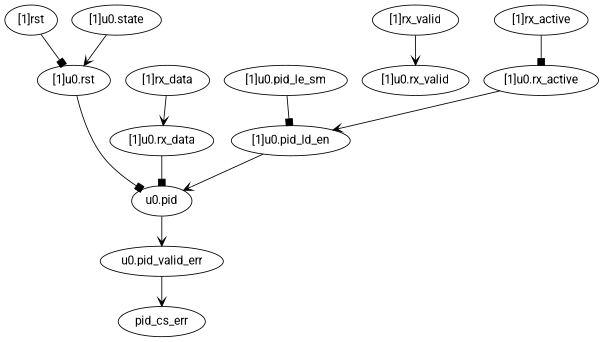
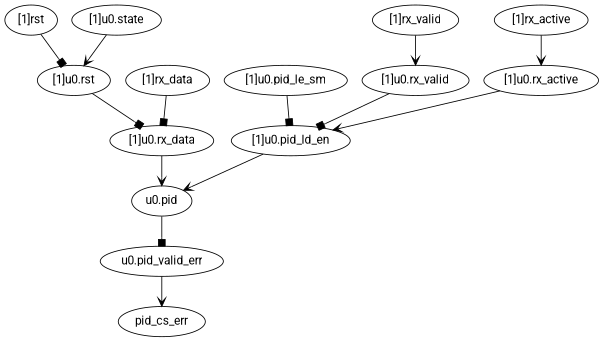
edge "[1]rx_active" -> "[1]u0.rx_active": arrowhead box -> vee
edge "[1]rx_data" -> "[1]u0.rx_data": arrowhead vee -> box
edge "[1]u0.rx_valid" -> "[1]u0.pid_ld_en": added
edge "[1]u0.rst" -> "u0.pid": now "[1]u0.rst" -> "[1]u0.rx_data"
edge "[1]u0.rx_data" -> "u0.pid": arrowhead box -> vee
edge "u0.pid" -> "u0.pid_valid_err": arrowhead vee -> box
